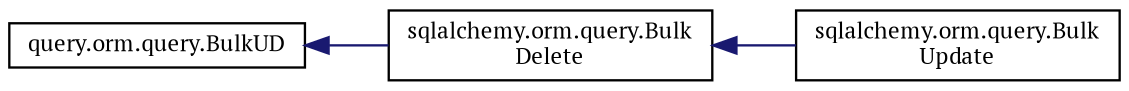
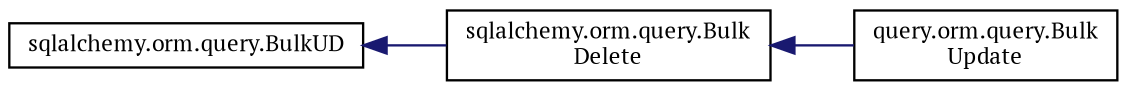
node "query.orm.query.BulkUD": label "query.orm.query.BulkUD" -> "sqlalchemy.orm.query.BulkUD"
node "sqlalchemy.orm.query.Bulk Update": label "sqlalchemy.orm.query.Bulk Update" -> "query.orm.query.Bulk Update"
